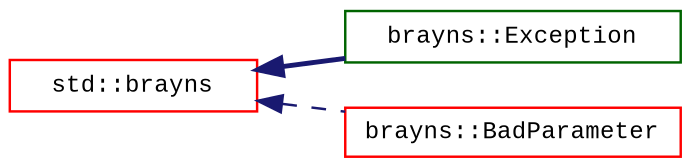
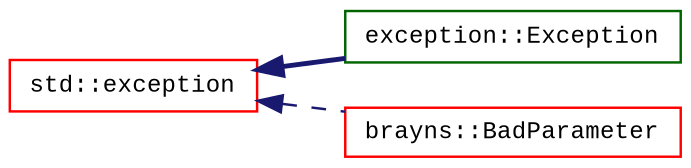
node "brayns::Exception": label "brayns::Exception" -> "exception::Exception"
node "std::brayns": label "std::brayns" -> "std::exception"
